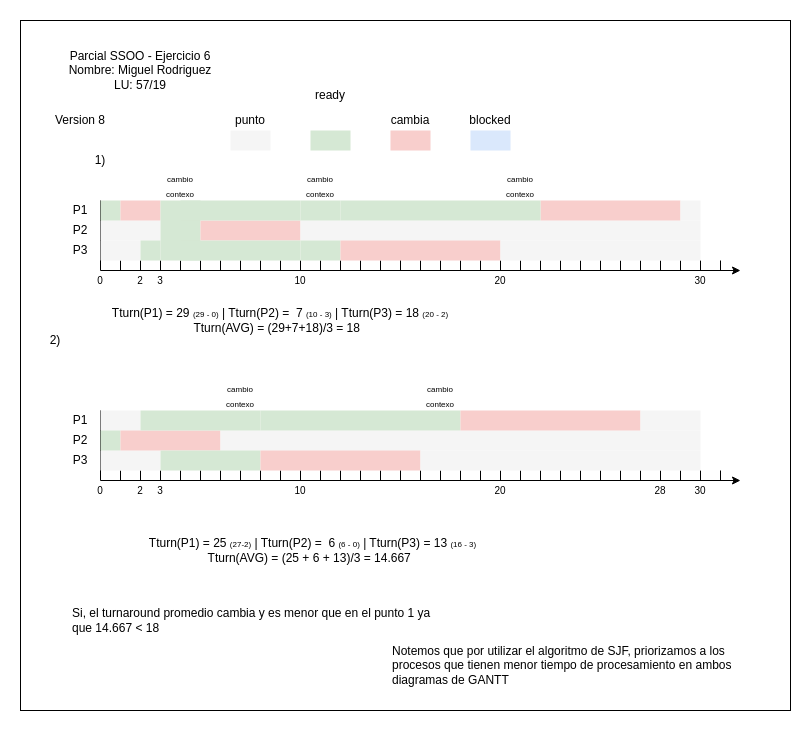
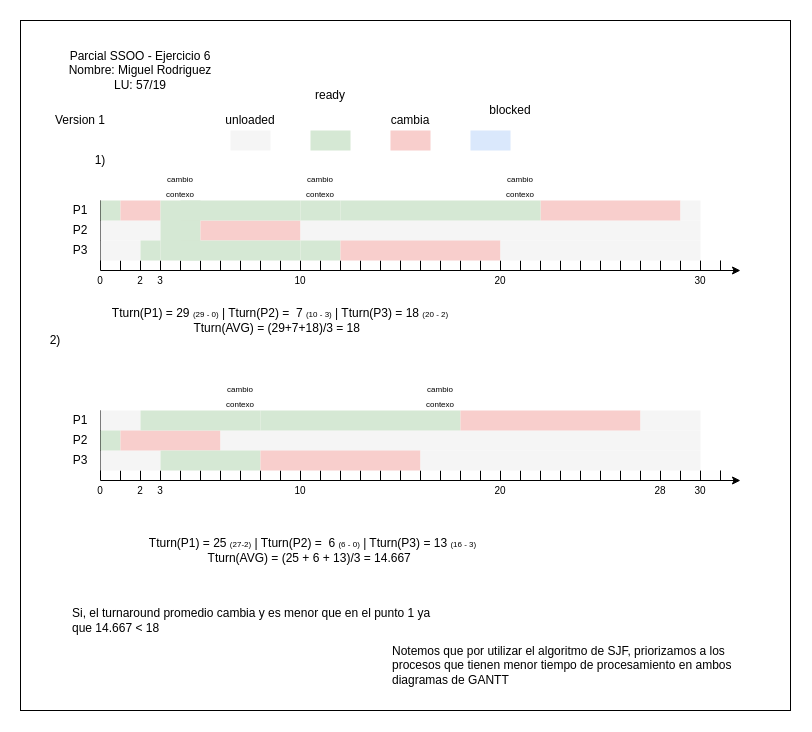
node "Version 8": label "Version 8" -> "Version 1"
node "punto": label "punto" -> "unloaded"
node "blocked": moved (491, 121) -> (511, 111)
